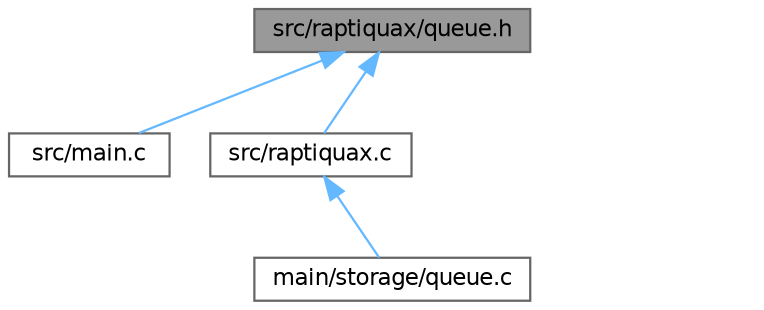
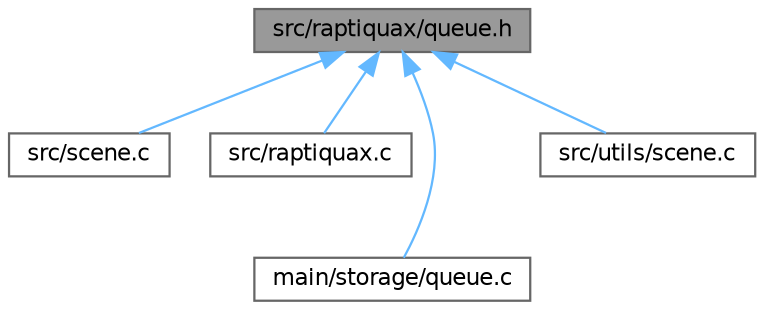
node "src/main.c": label "src/main.c" -> "src/scene.c"
node "src/utils/scene.c": added
edge "main/storage/queue.c" -> "src/raptiquax.c": now "main/storage/queue.c" -> "src/raptiquax/queue.h"
